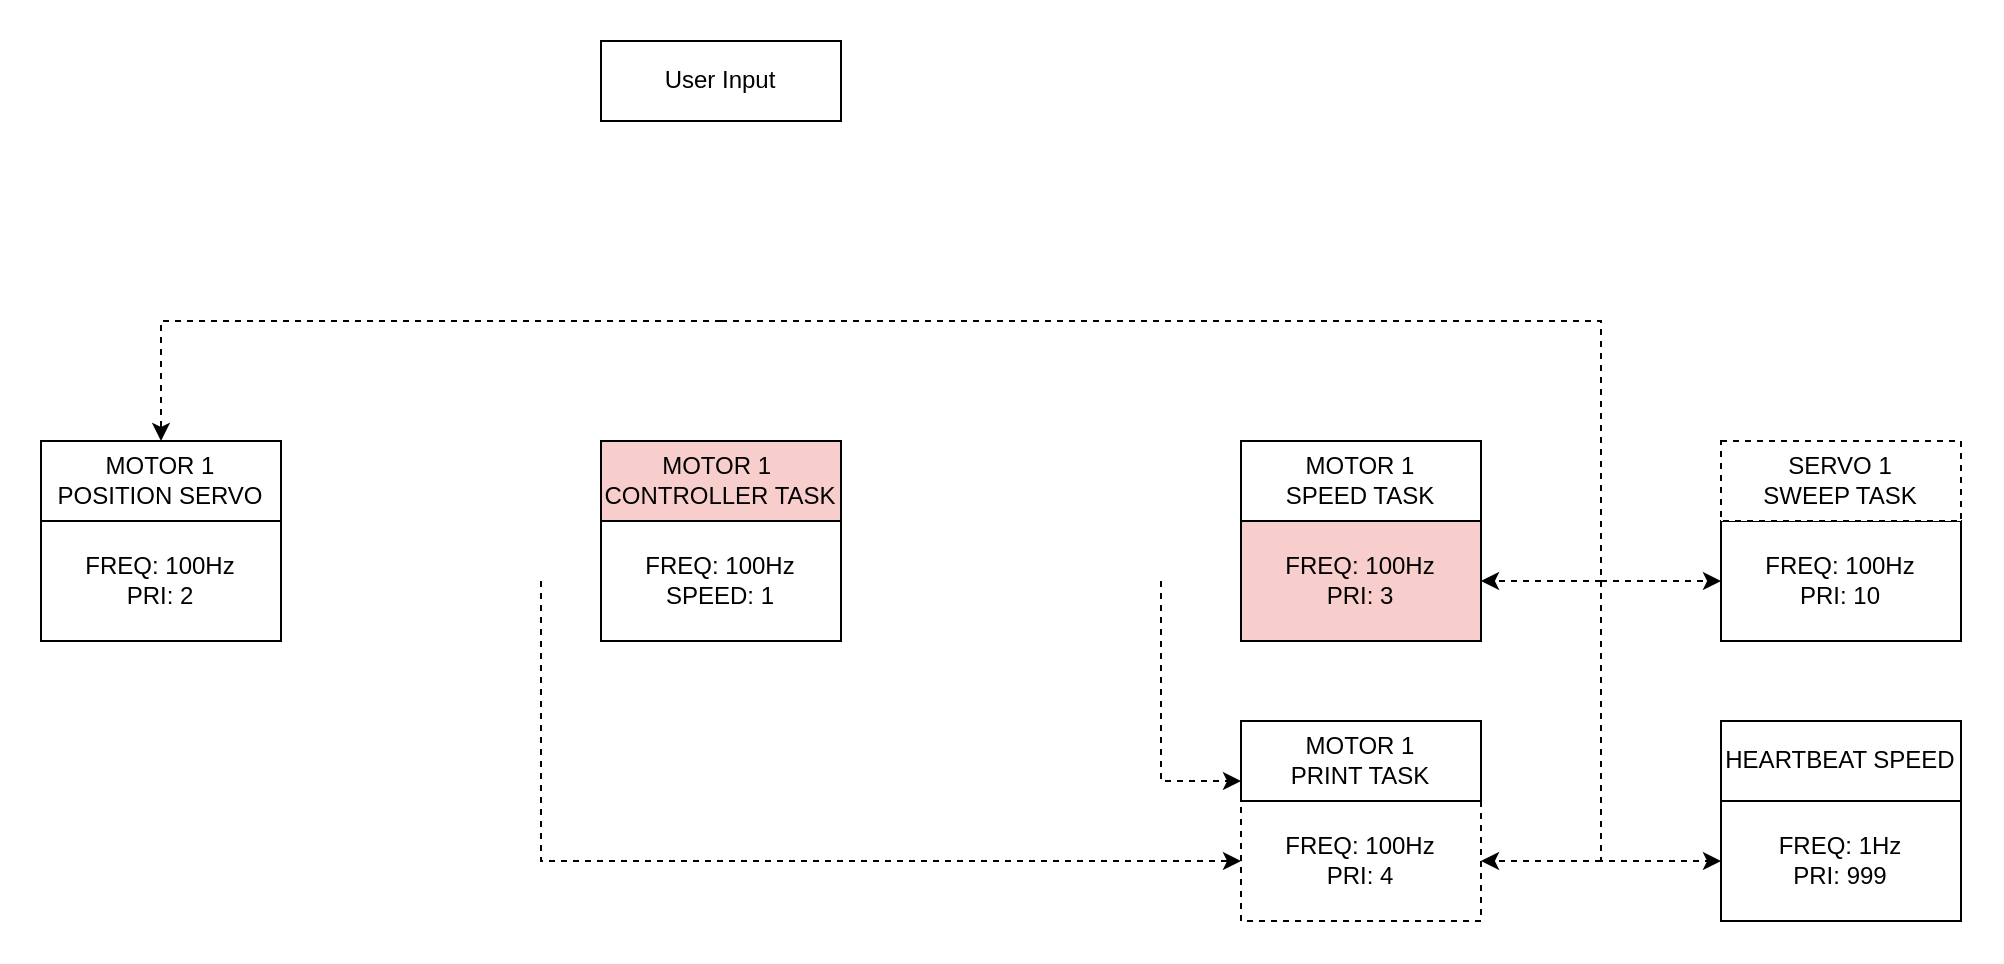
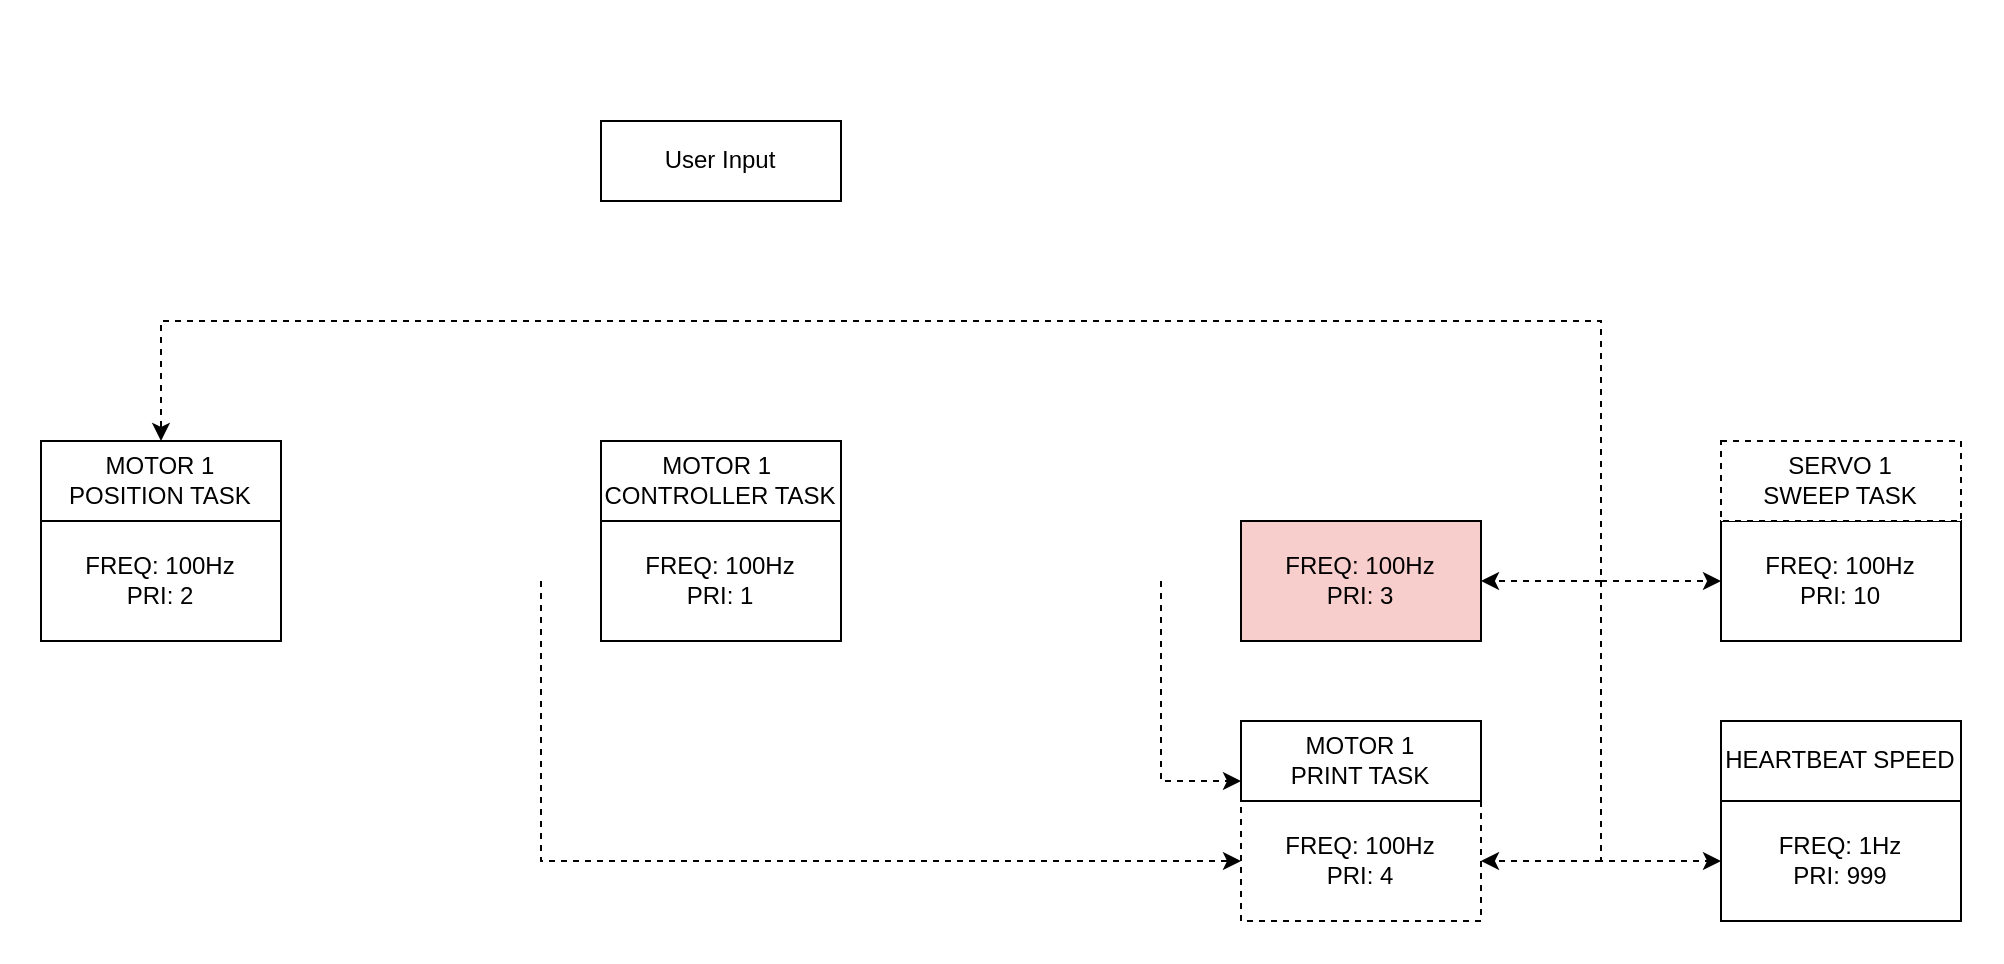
node "User Input": moved (721, 81) -> (721, 161)
node "MOTOR 1 POSITION SERVO": label "MOTOR 1 POSITION SERVO" -> "MOTOR 1 POSITION TASK"
node "MOTOR 1 CONTROLLER TASK": fillcolor #f8cecc -> #ffffff
node "MOTOR 1 SPEED TASK": removed
node "FREQ: 100Hz SPEED: 1": label "FREQ: 100Hz SPEED: 1" -> "FREQ: 100Hz PRI: 1"
